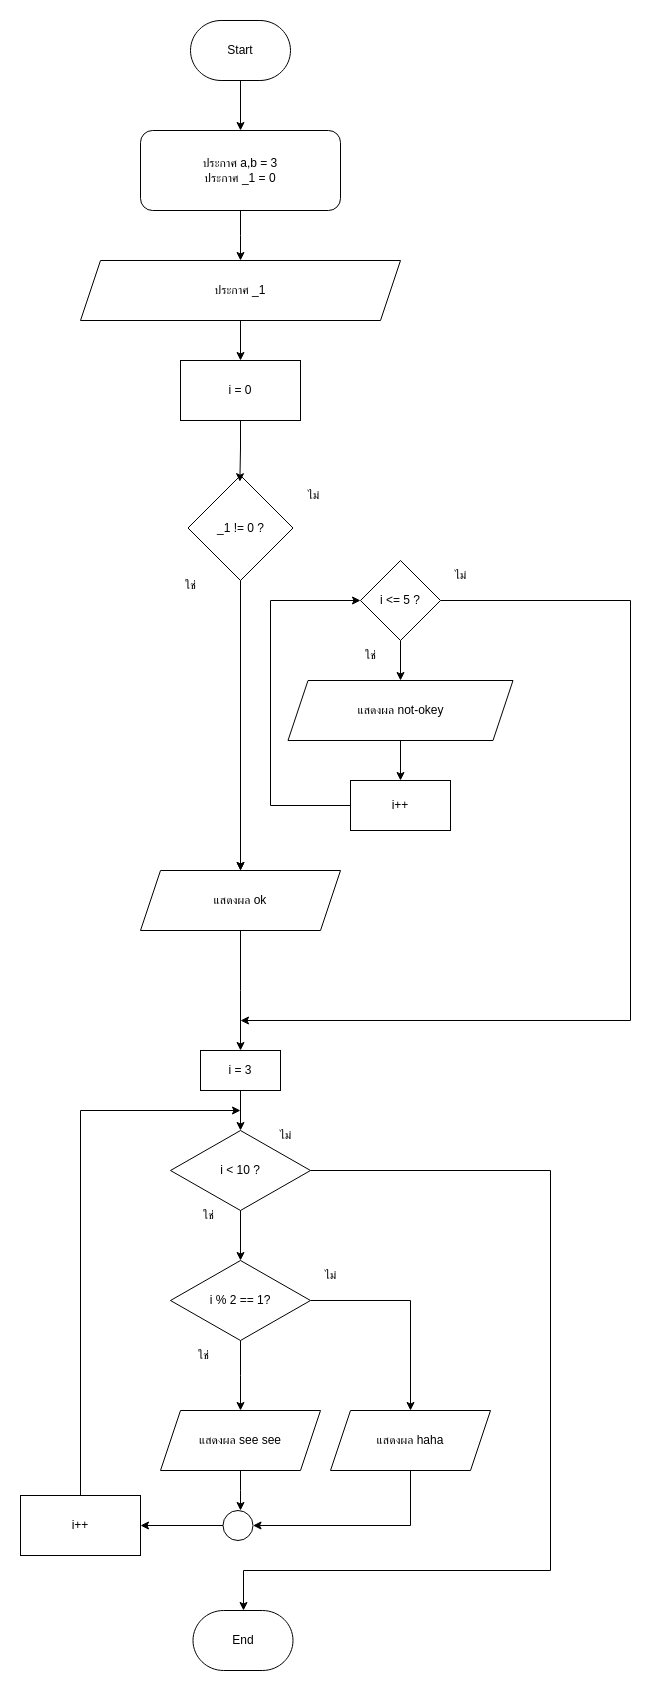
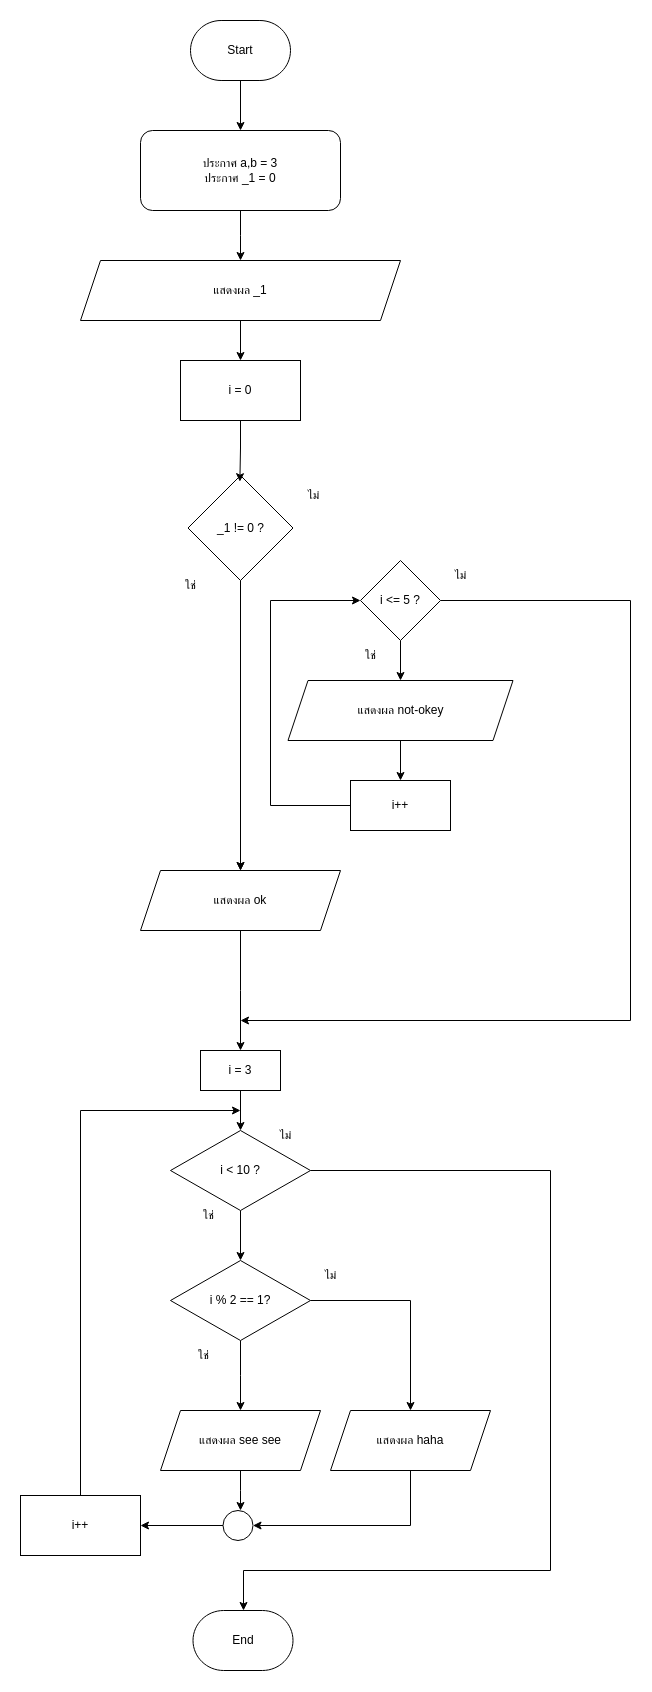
node "ประกาศ _1": label "ประกาศ _1" -> "แสดงผล _1"
